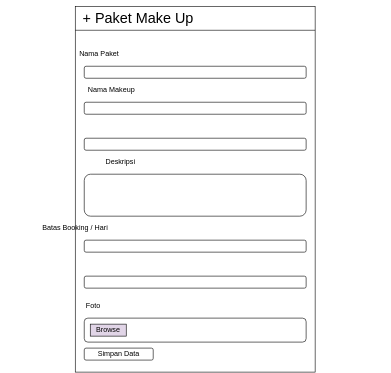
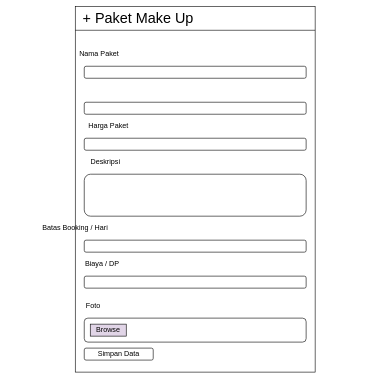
node "Nama Makeup": removed
node "Harga Paket": added
node "Deskripsi": moved (120, 162) -> (105, 162)
node "Biaya / DP": added
